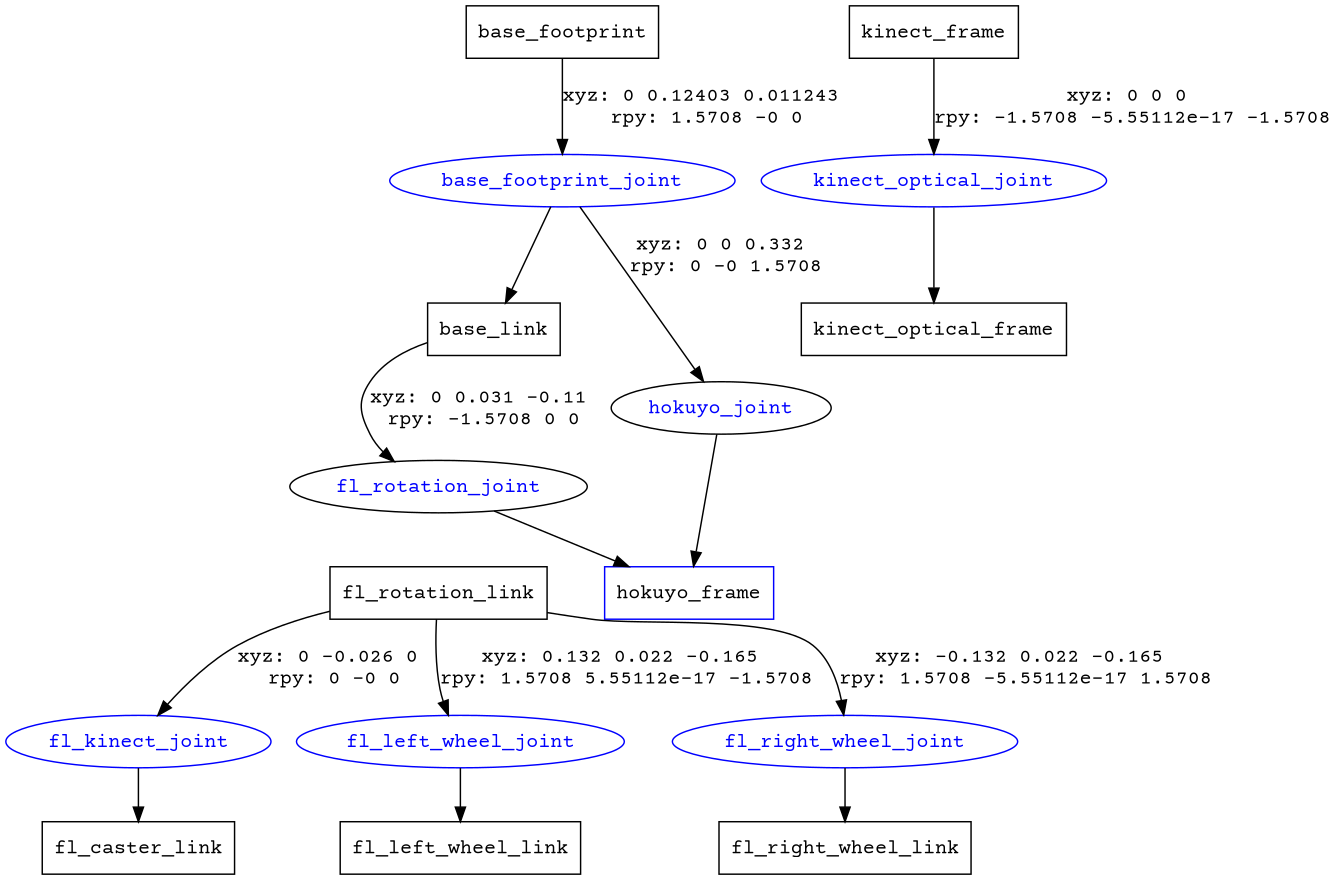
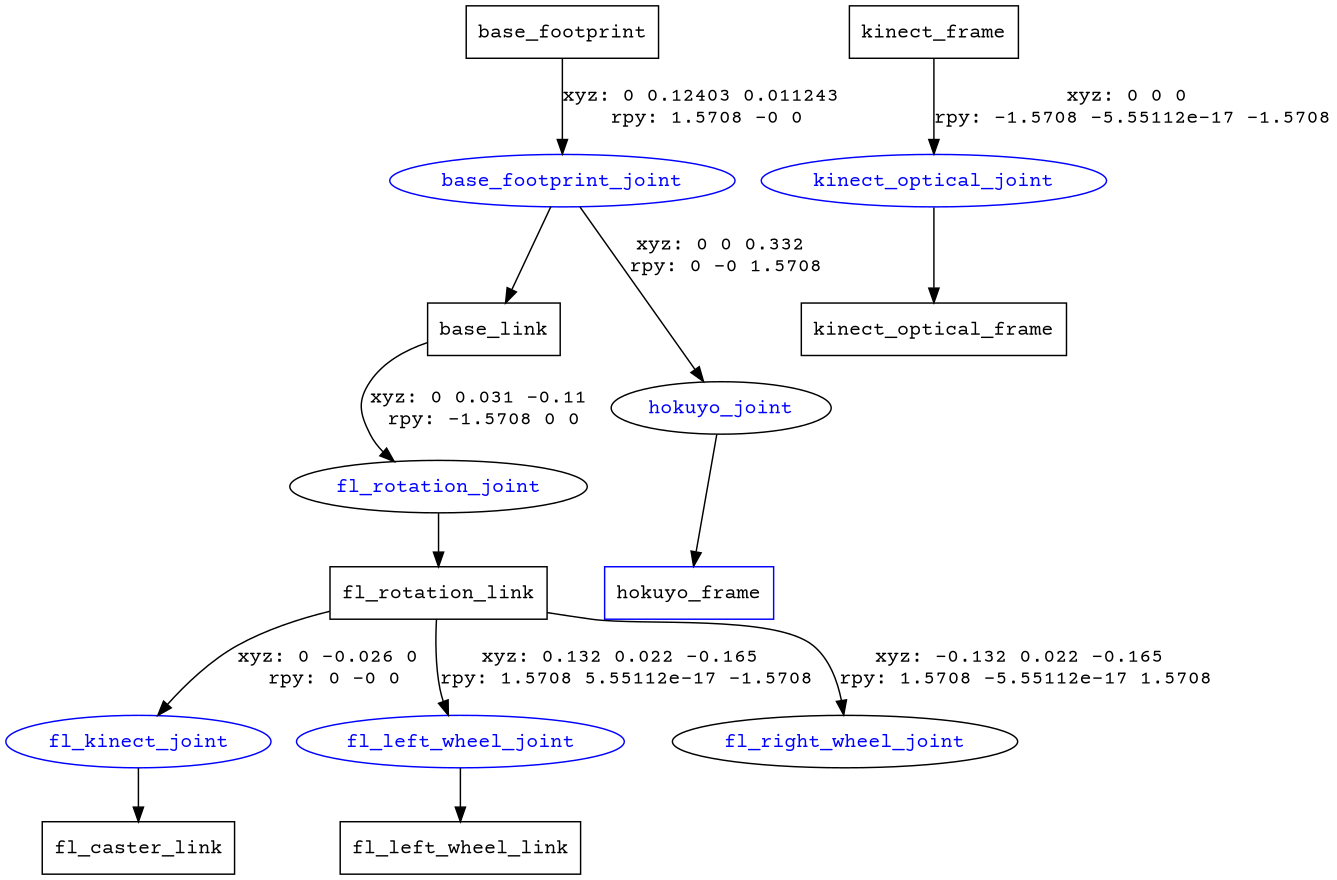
edge "fl_rotation_joint" -> "hokuyo_frame": now "fl_rotation_joint" -> "fl_rotation_link"
node "fl_right_wheel_joint": color blue -> black
node "fl_right_wheel_link": removed
